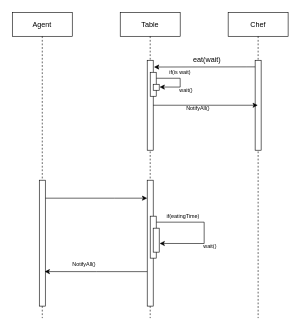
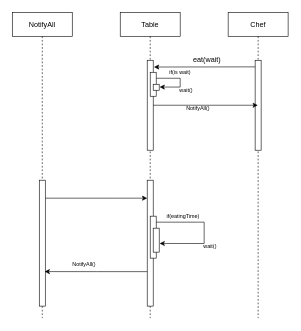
node "Agent": label "Agent" -> "NotifyAll"
